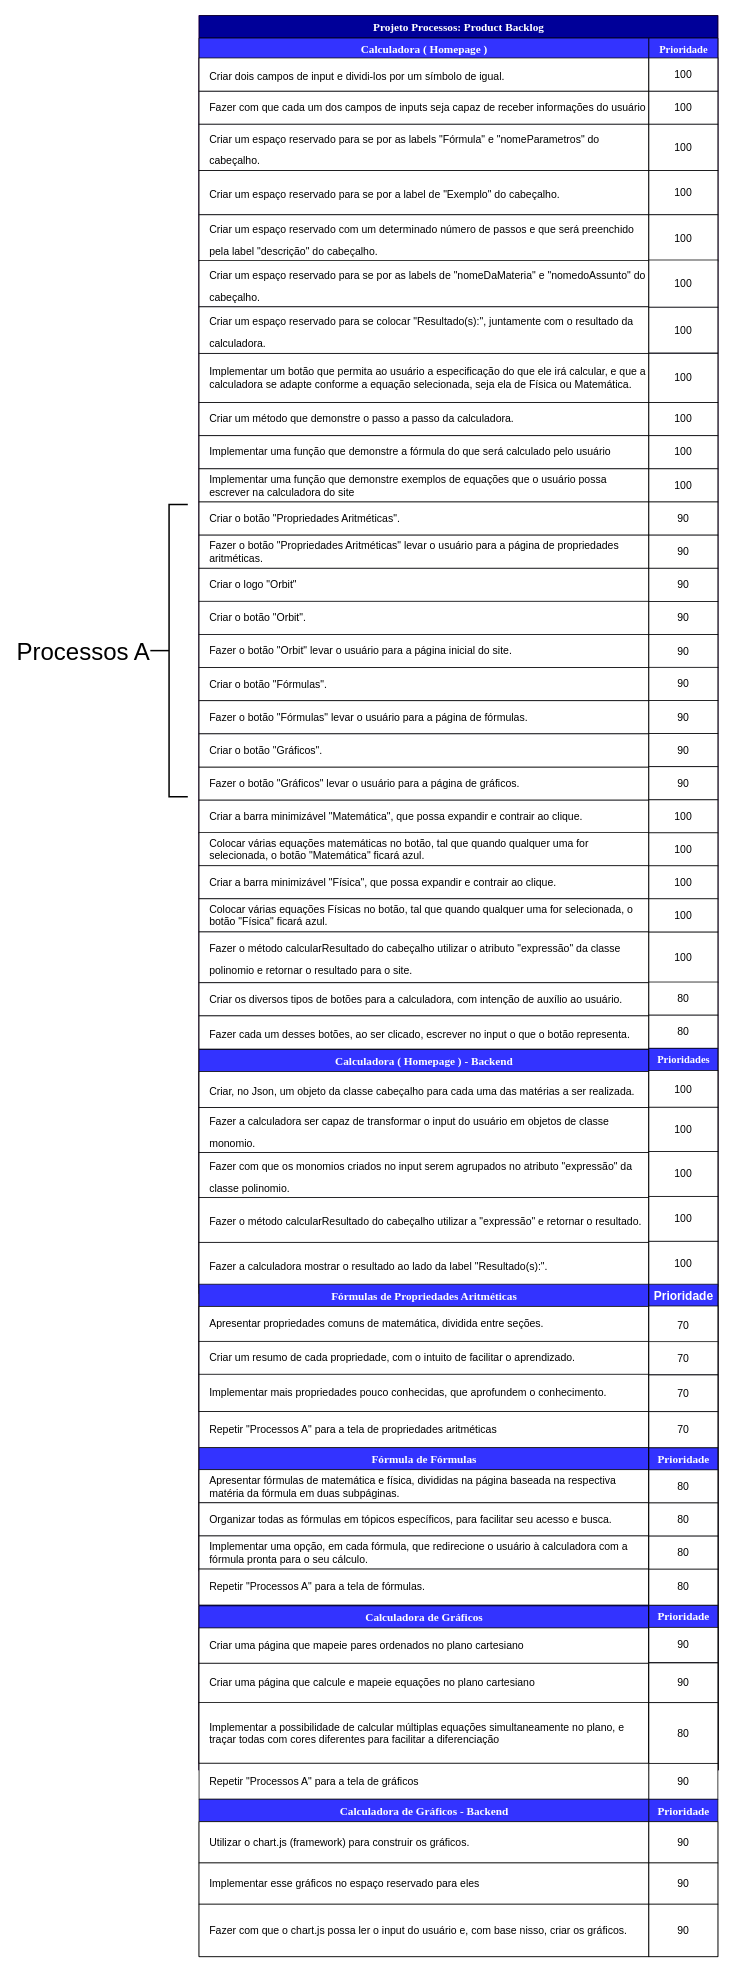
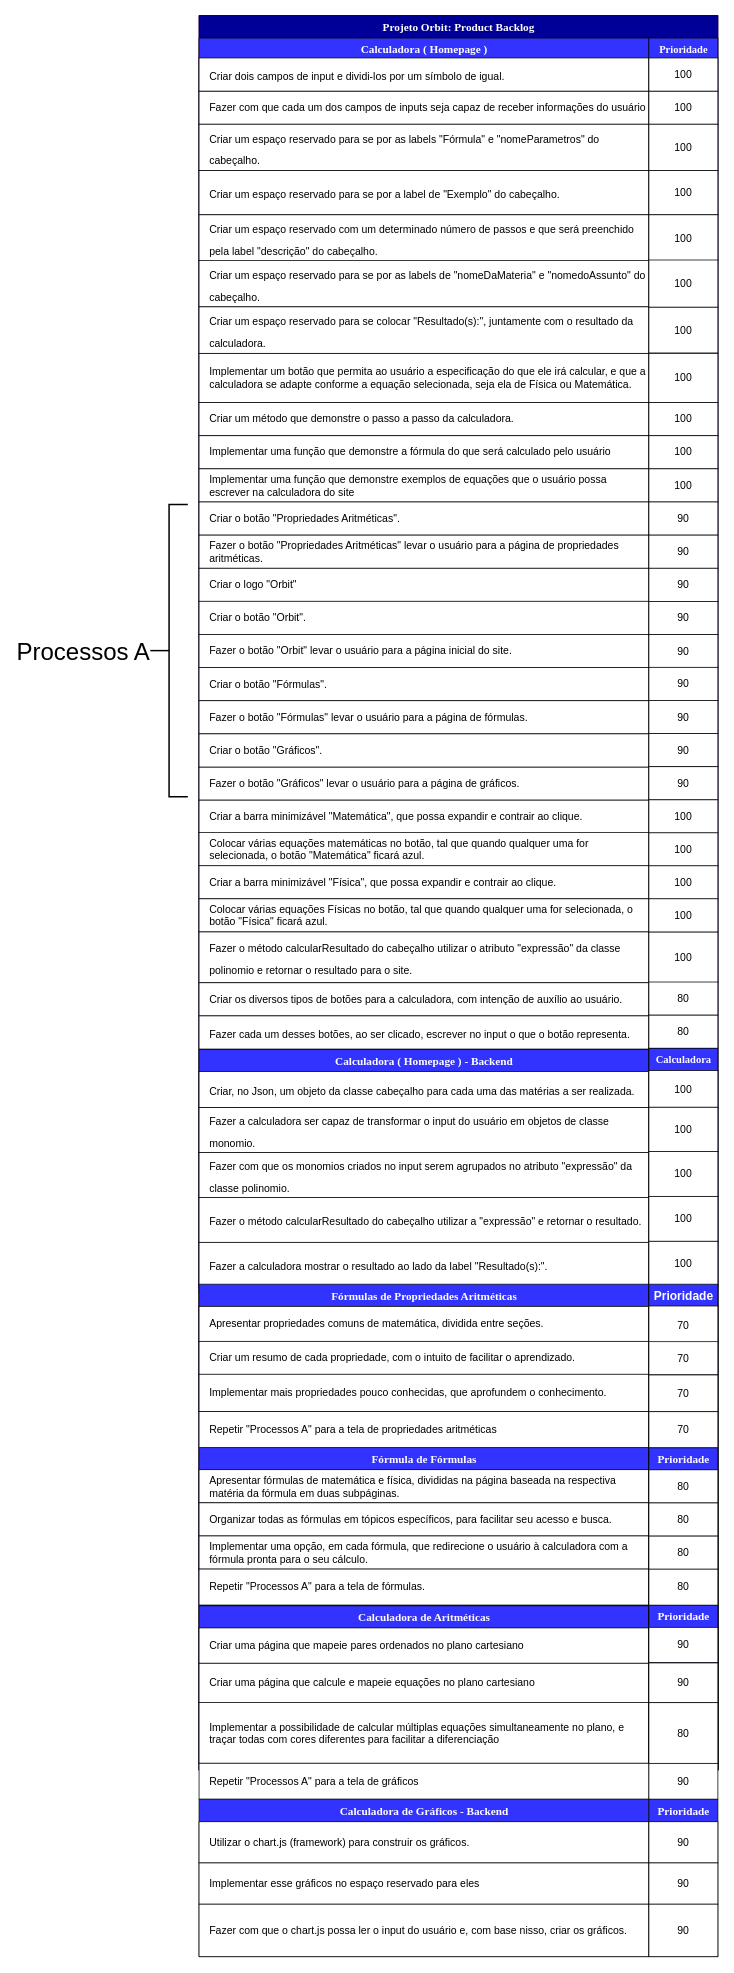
node "Projeto Processos: Product Backlog": label "Projeto Processos: Product Backlog" -> "Projeto Orbit: Product Backlog"
node "Prioridades": label "Prioridades" -> "Calculadora"
node "Calculadora de Gráficos": label "Calculadora de Gráficos" -> "Calculadora de Aritméticas"
